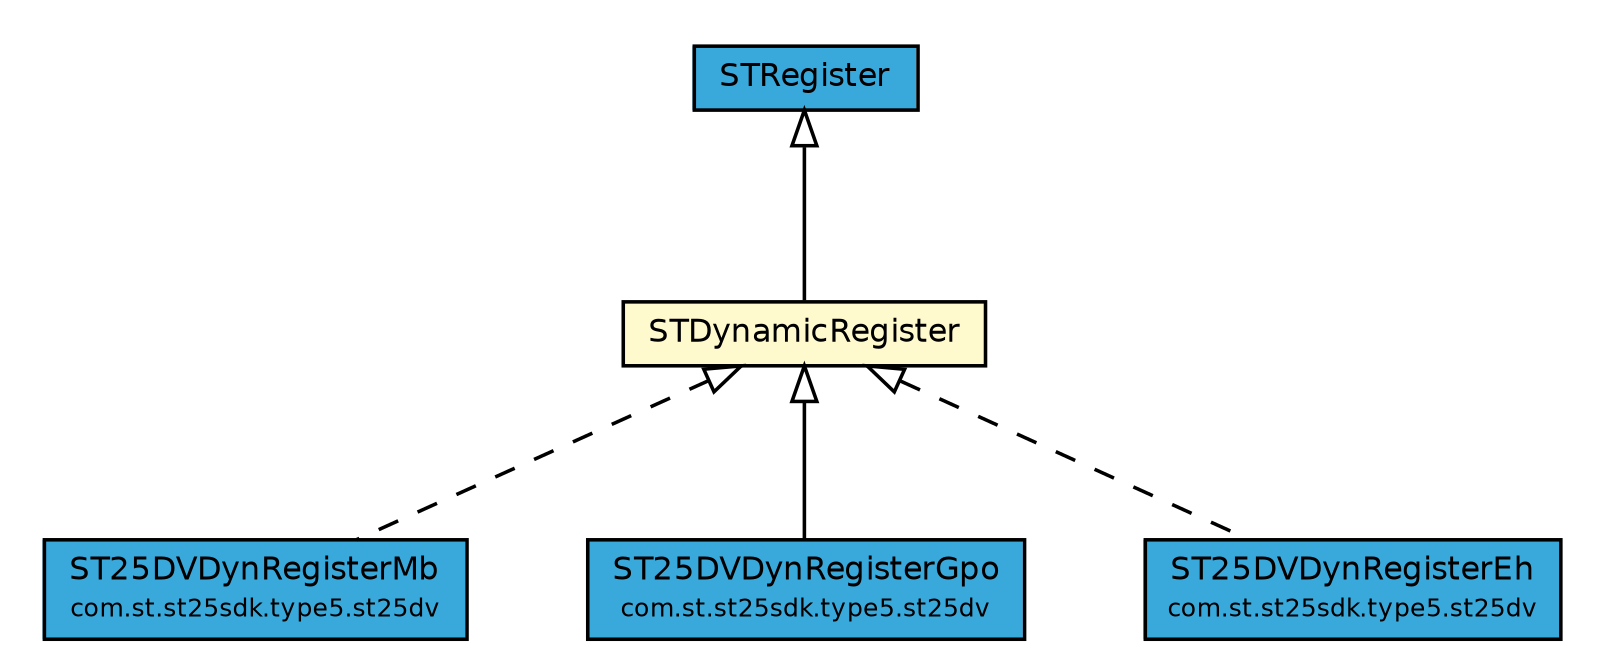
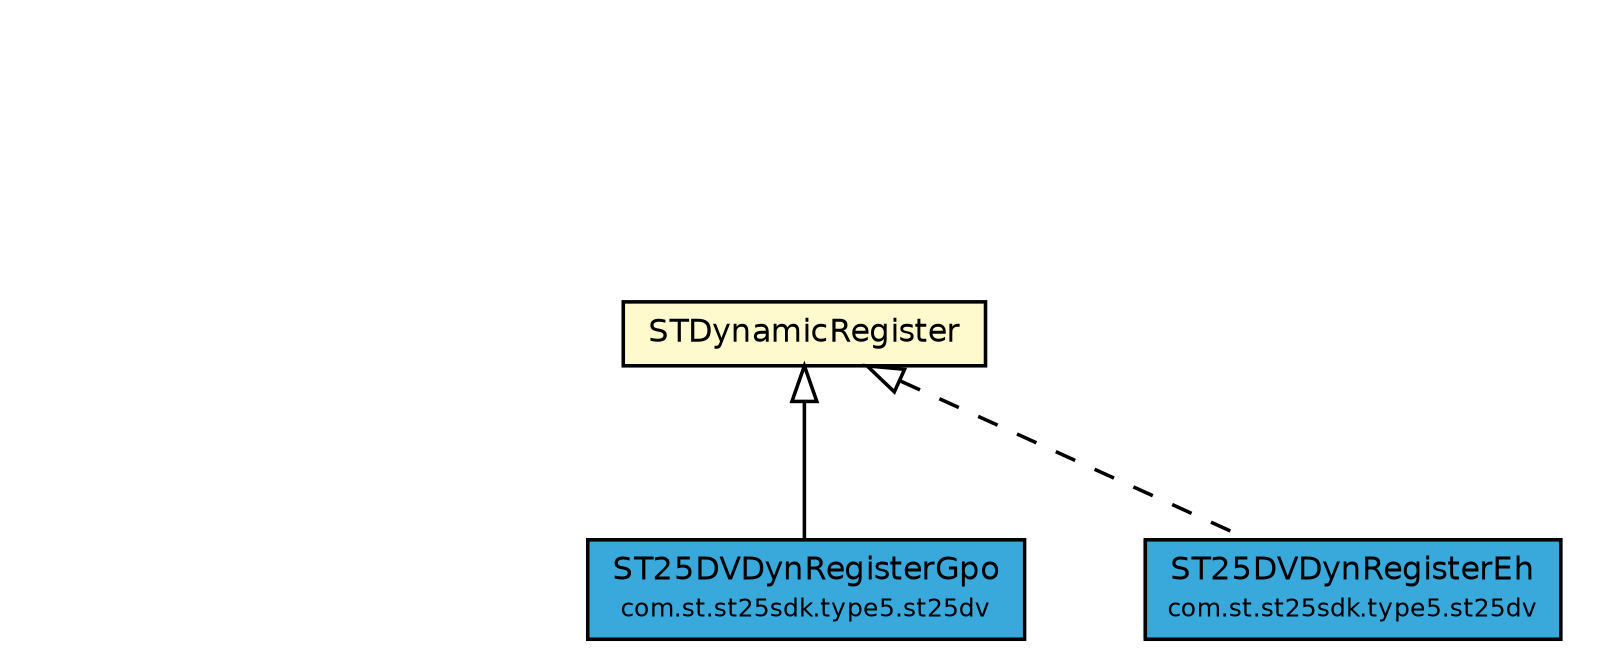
node "STRegister": removed
node "ST25DVDynRegisterMb": removed
